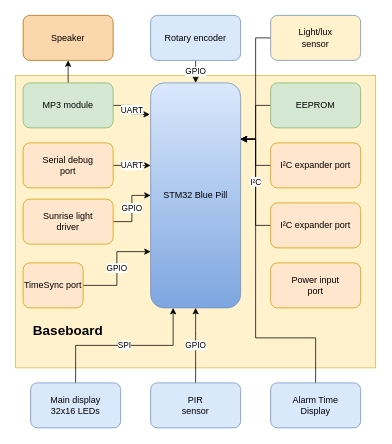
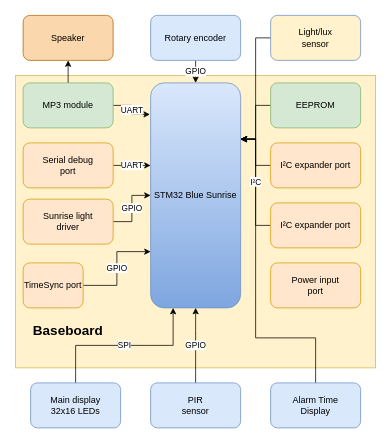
node "STM32 Blue Pill": label "STM32 Blue Pill" -> "STM32 Blue Sunrise"
